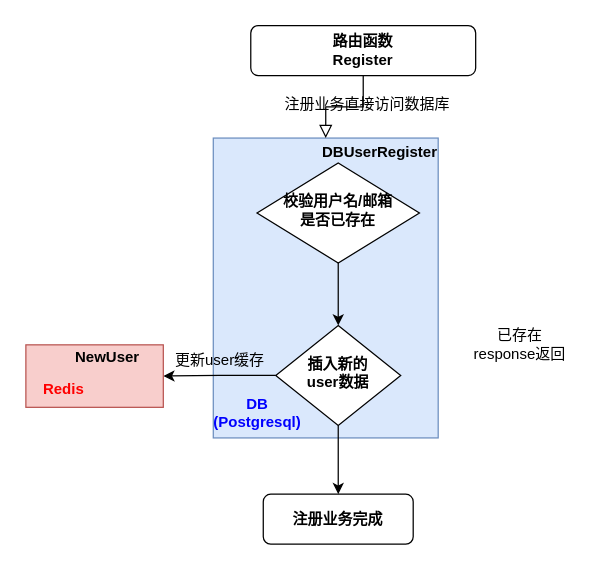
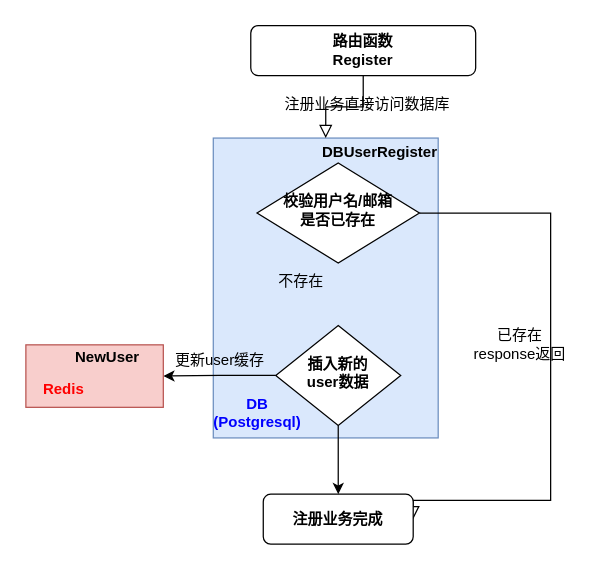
node "不存在": added
edge "校验用户名/邮箱 是否已存在" -> "插入新的 user数据": removed
edge "校验用户名/邮箱 是否已存在" -> "注册业务完成": added
